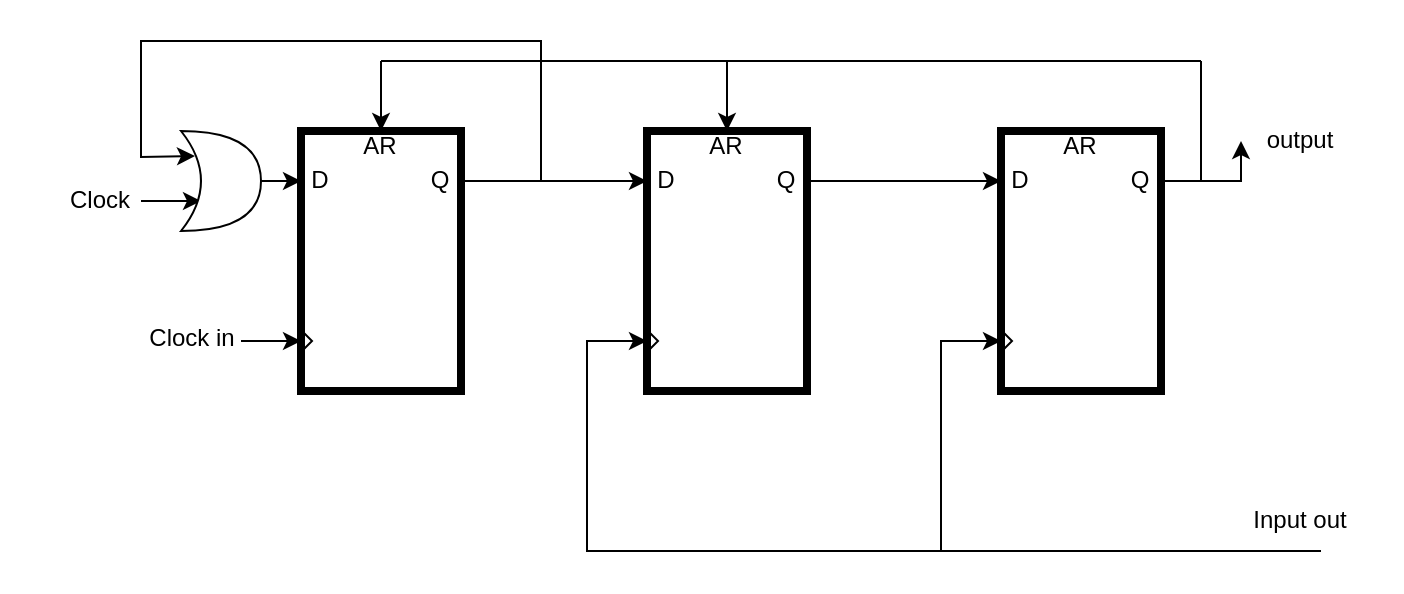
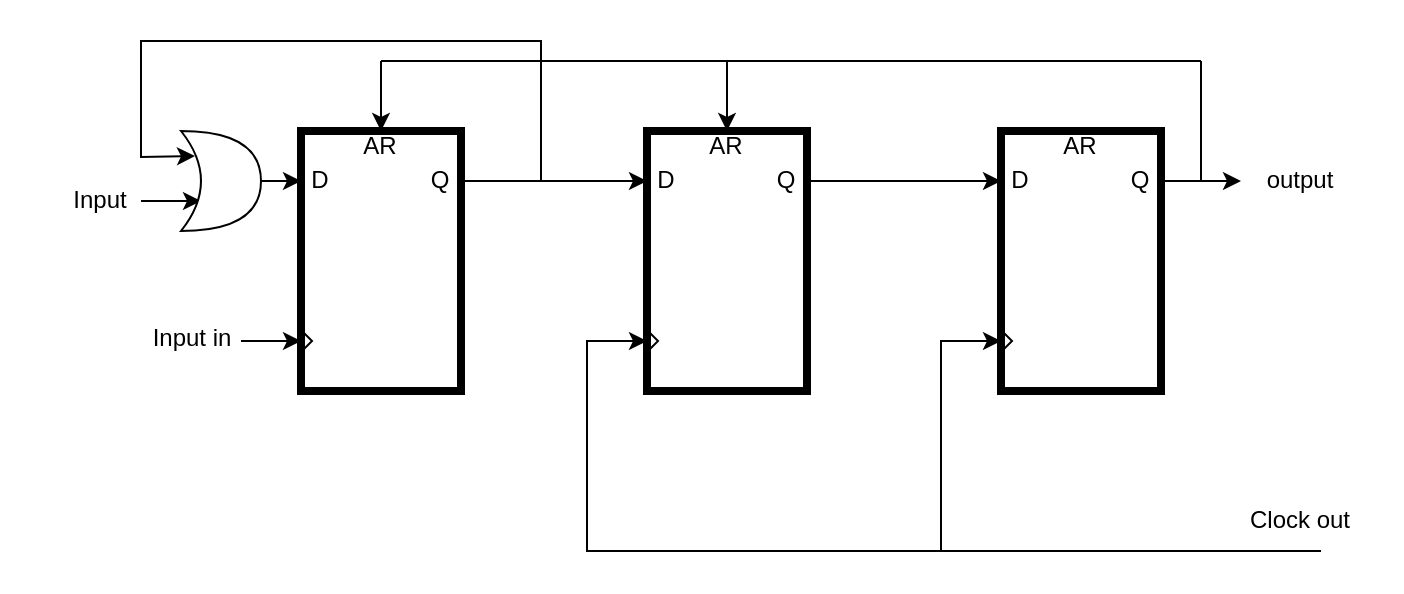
node "output": moved (1301, 141) -> (1301, 181)
node "Clock": label "Clock" -> "Input"
node "Clock in": label "Clock in" -> "Input in"
node "Input out": label "Input out" -> "Clock out"
